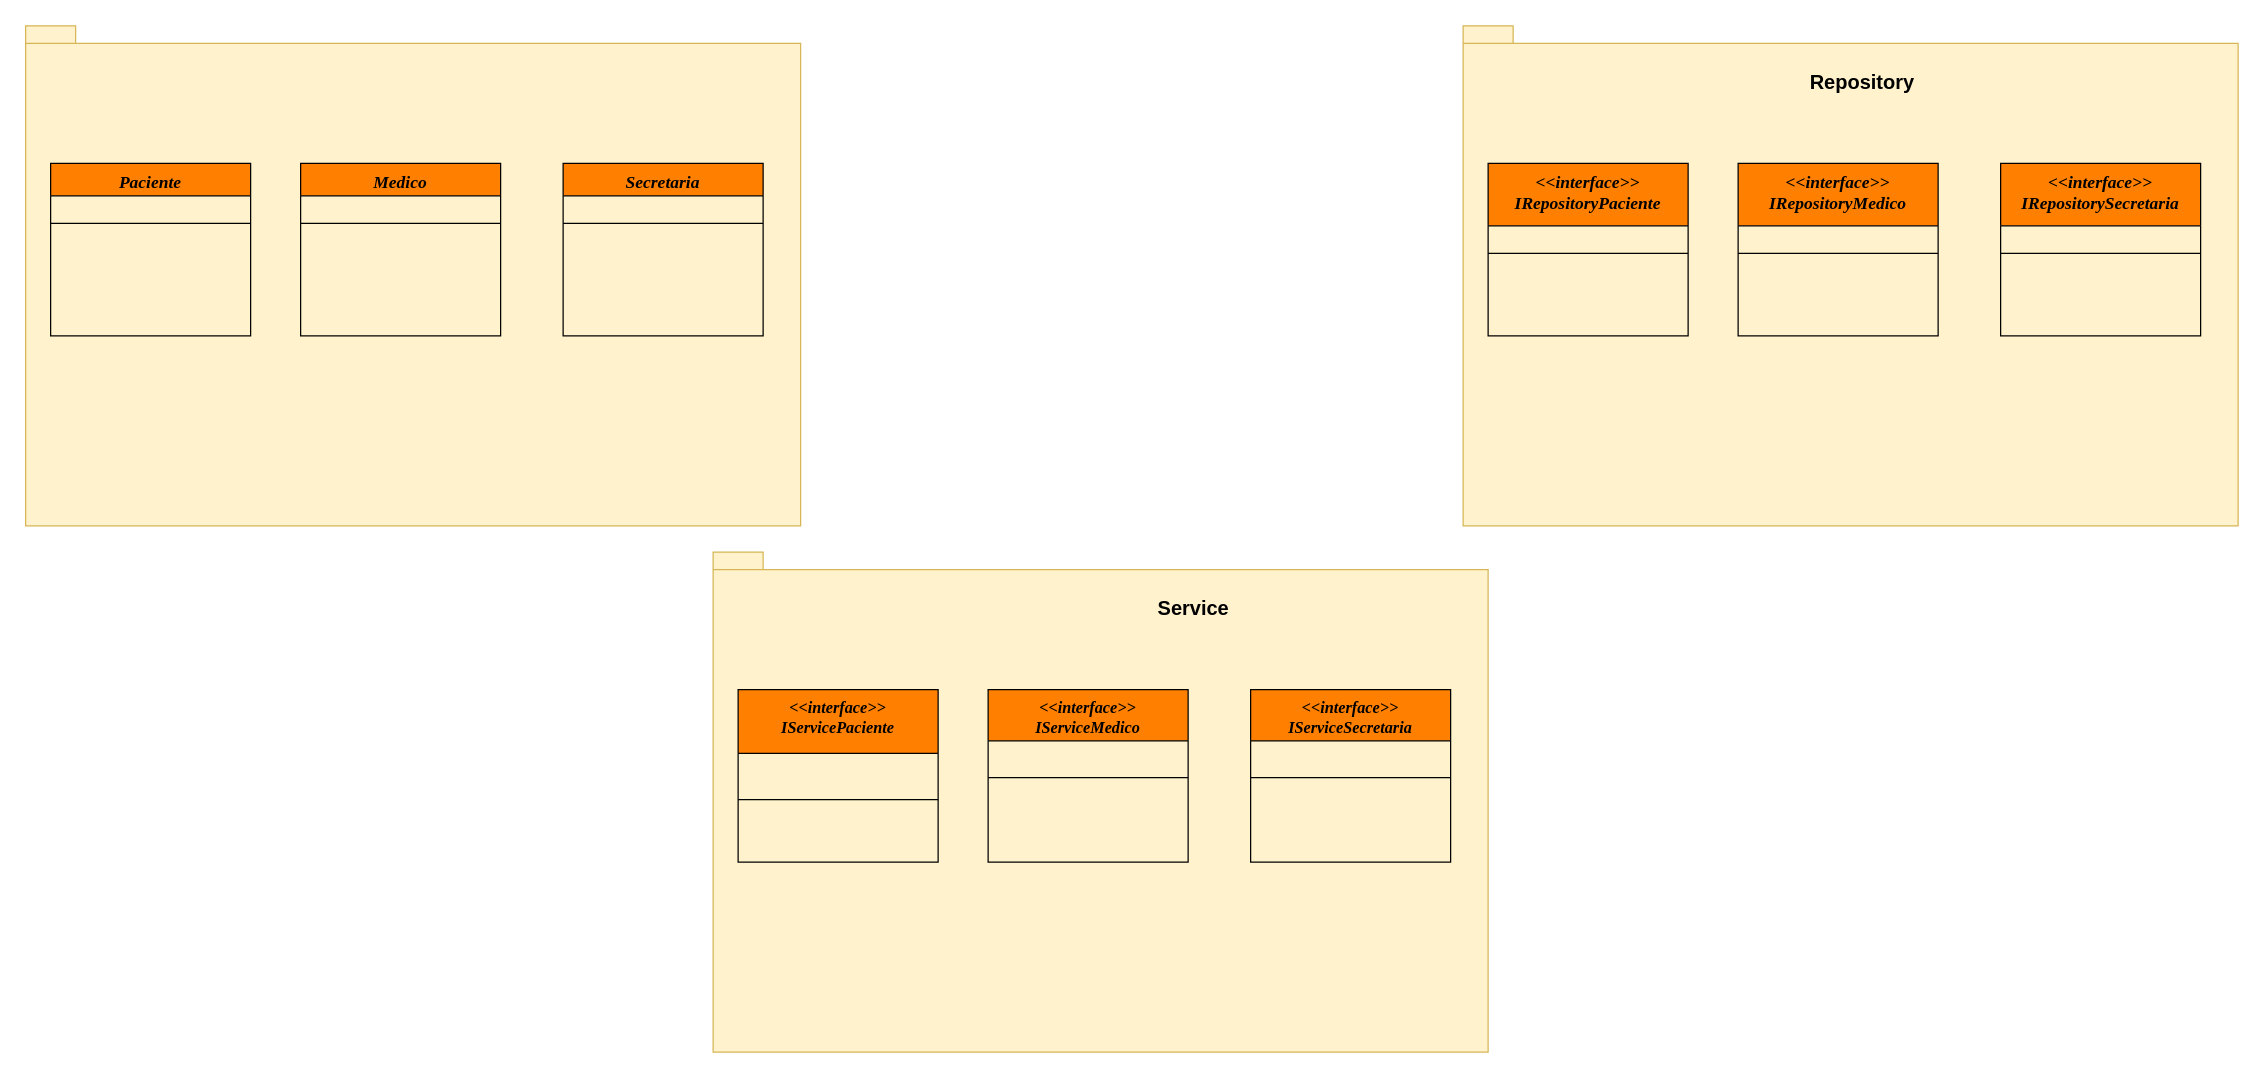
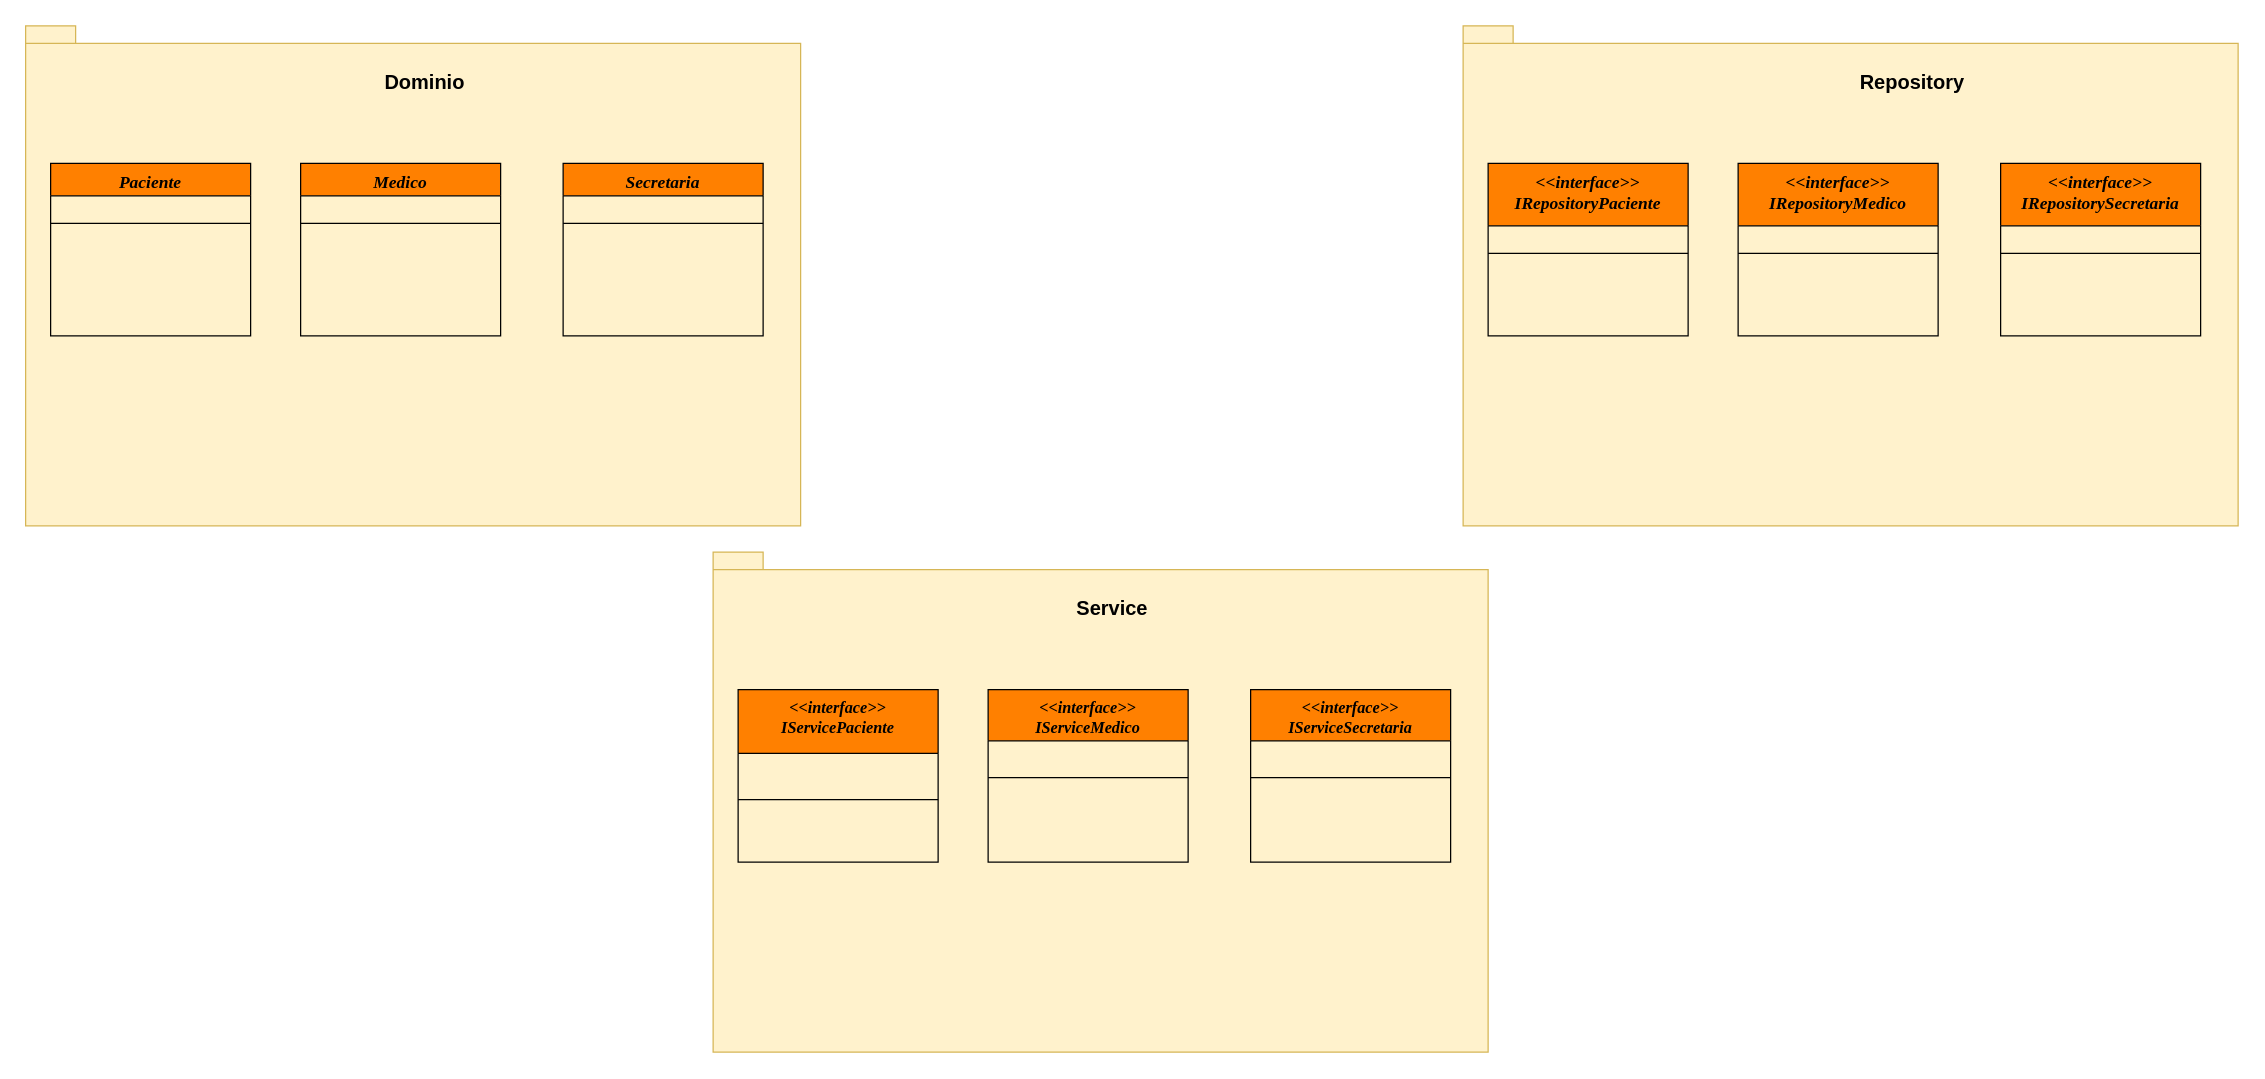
node "Dominio": added
node "Repository": moved (1862, 82) -> (1912, 82)
node "Service": moved (1193, 608) -> (1112, 608)
